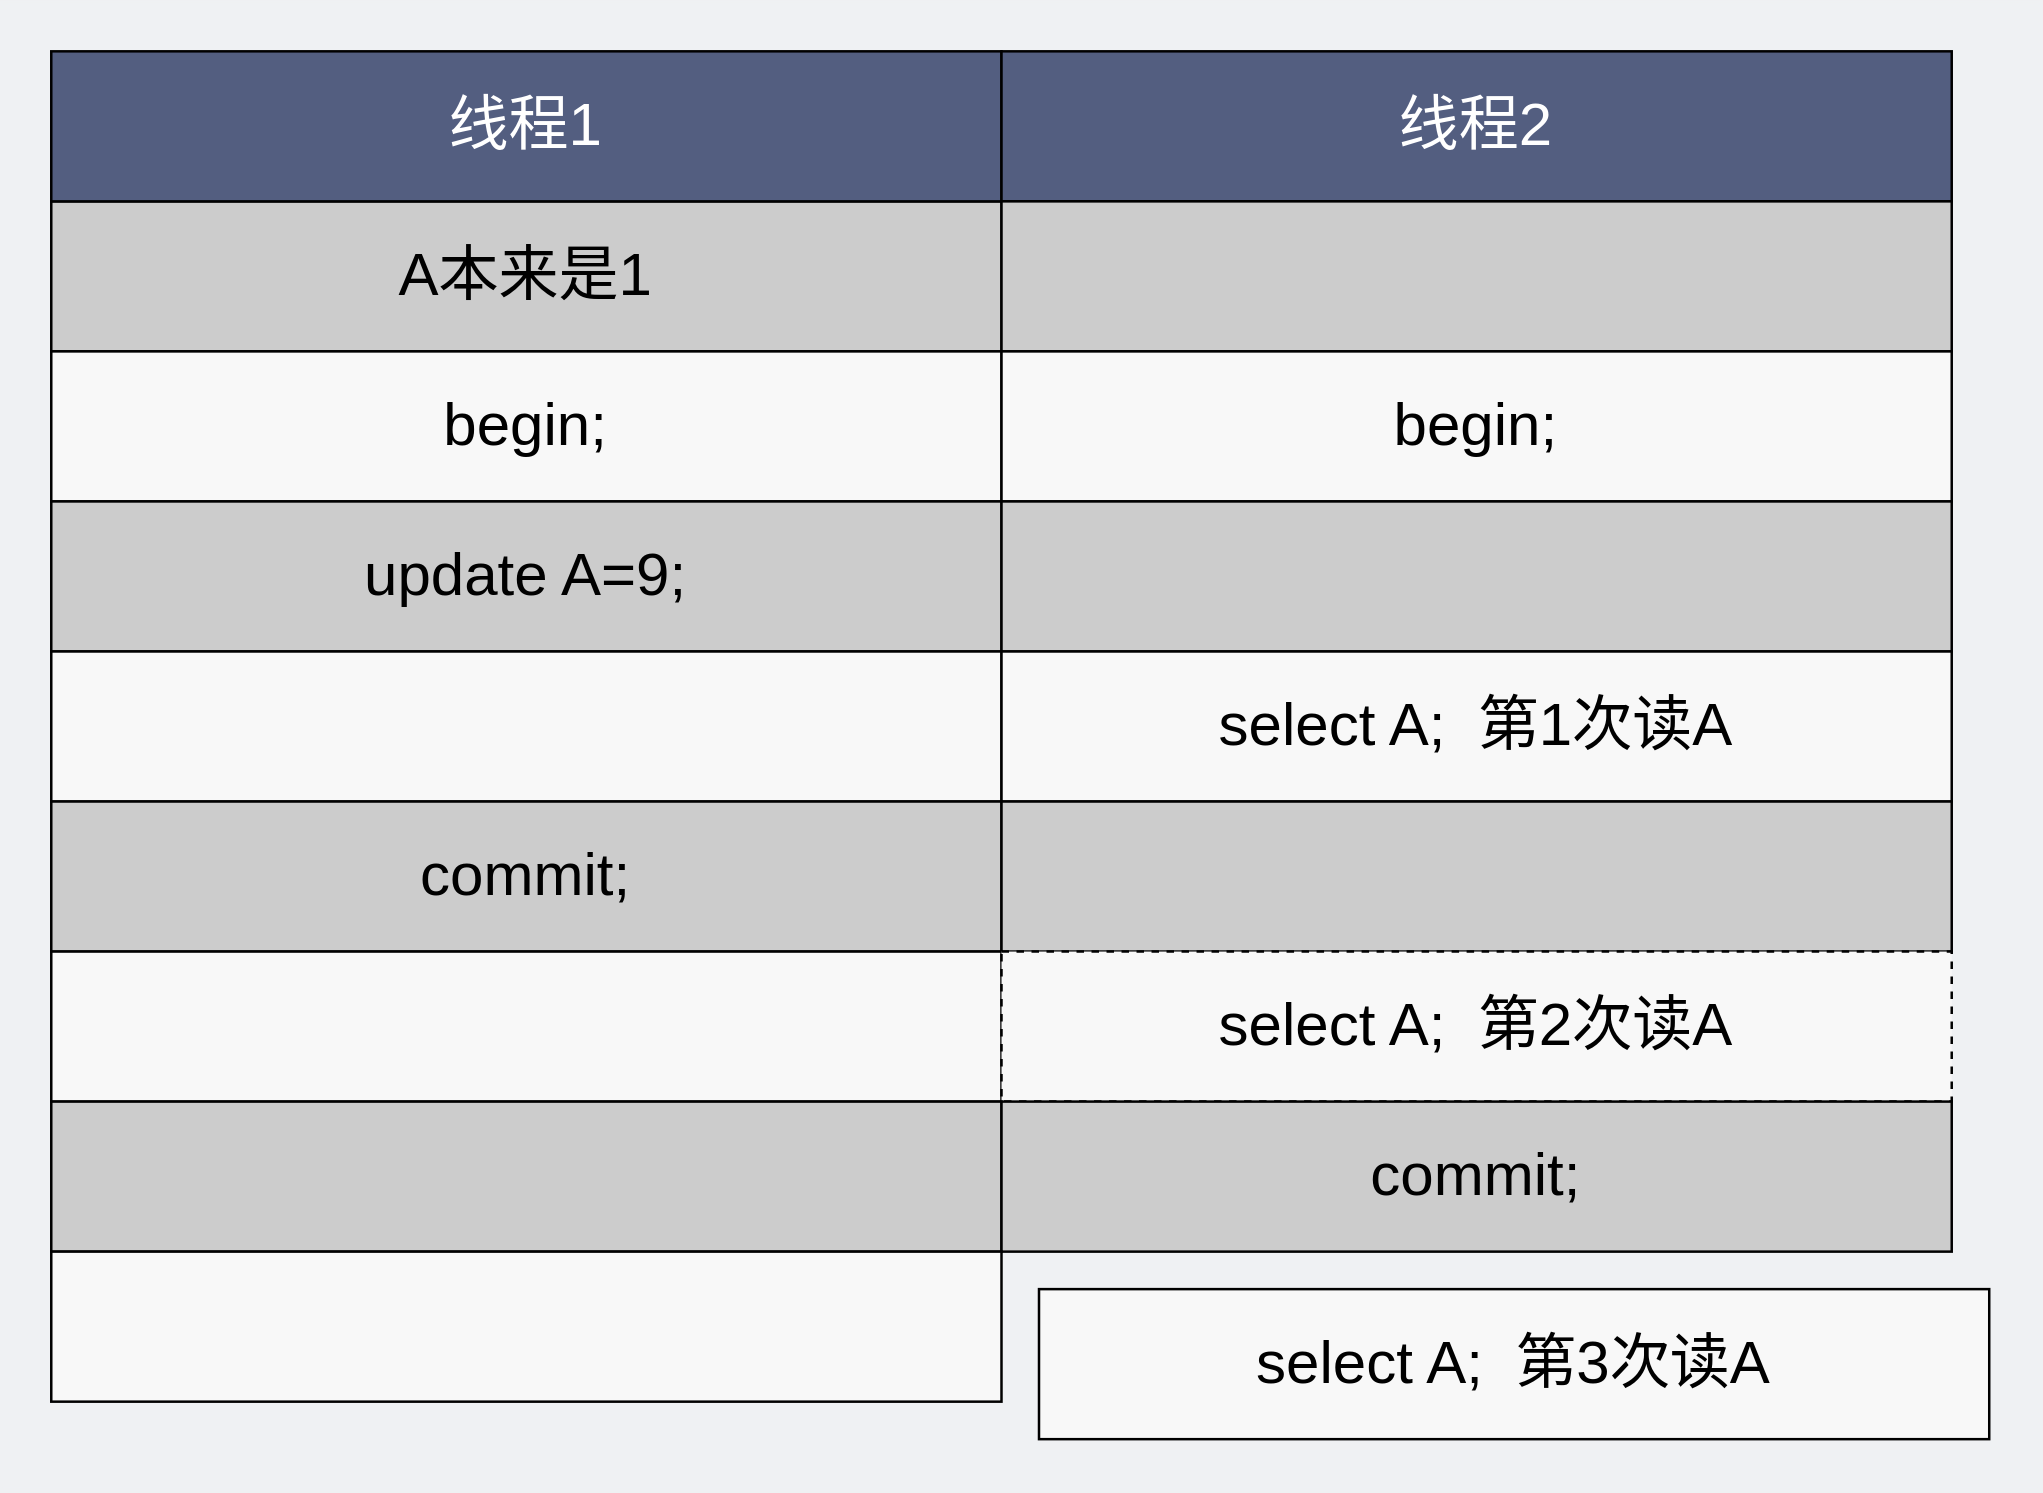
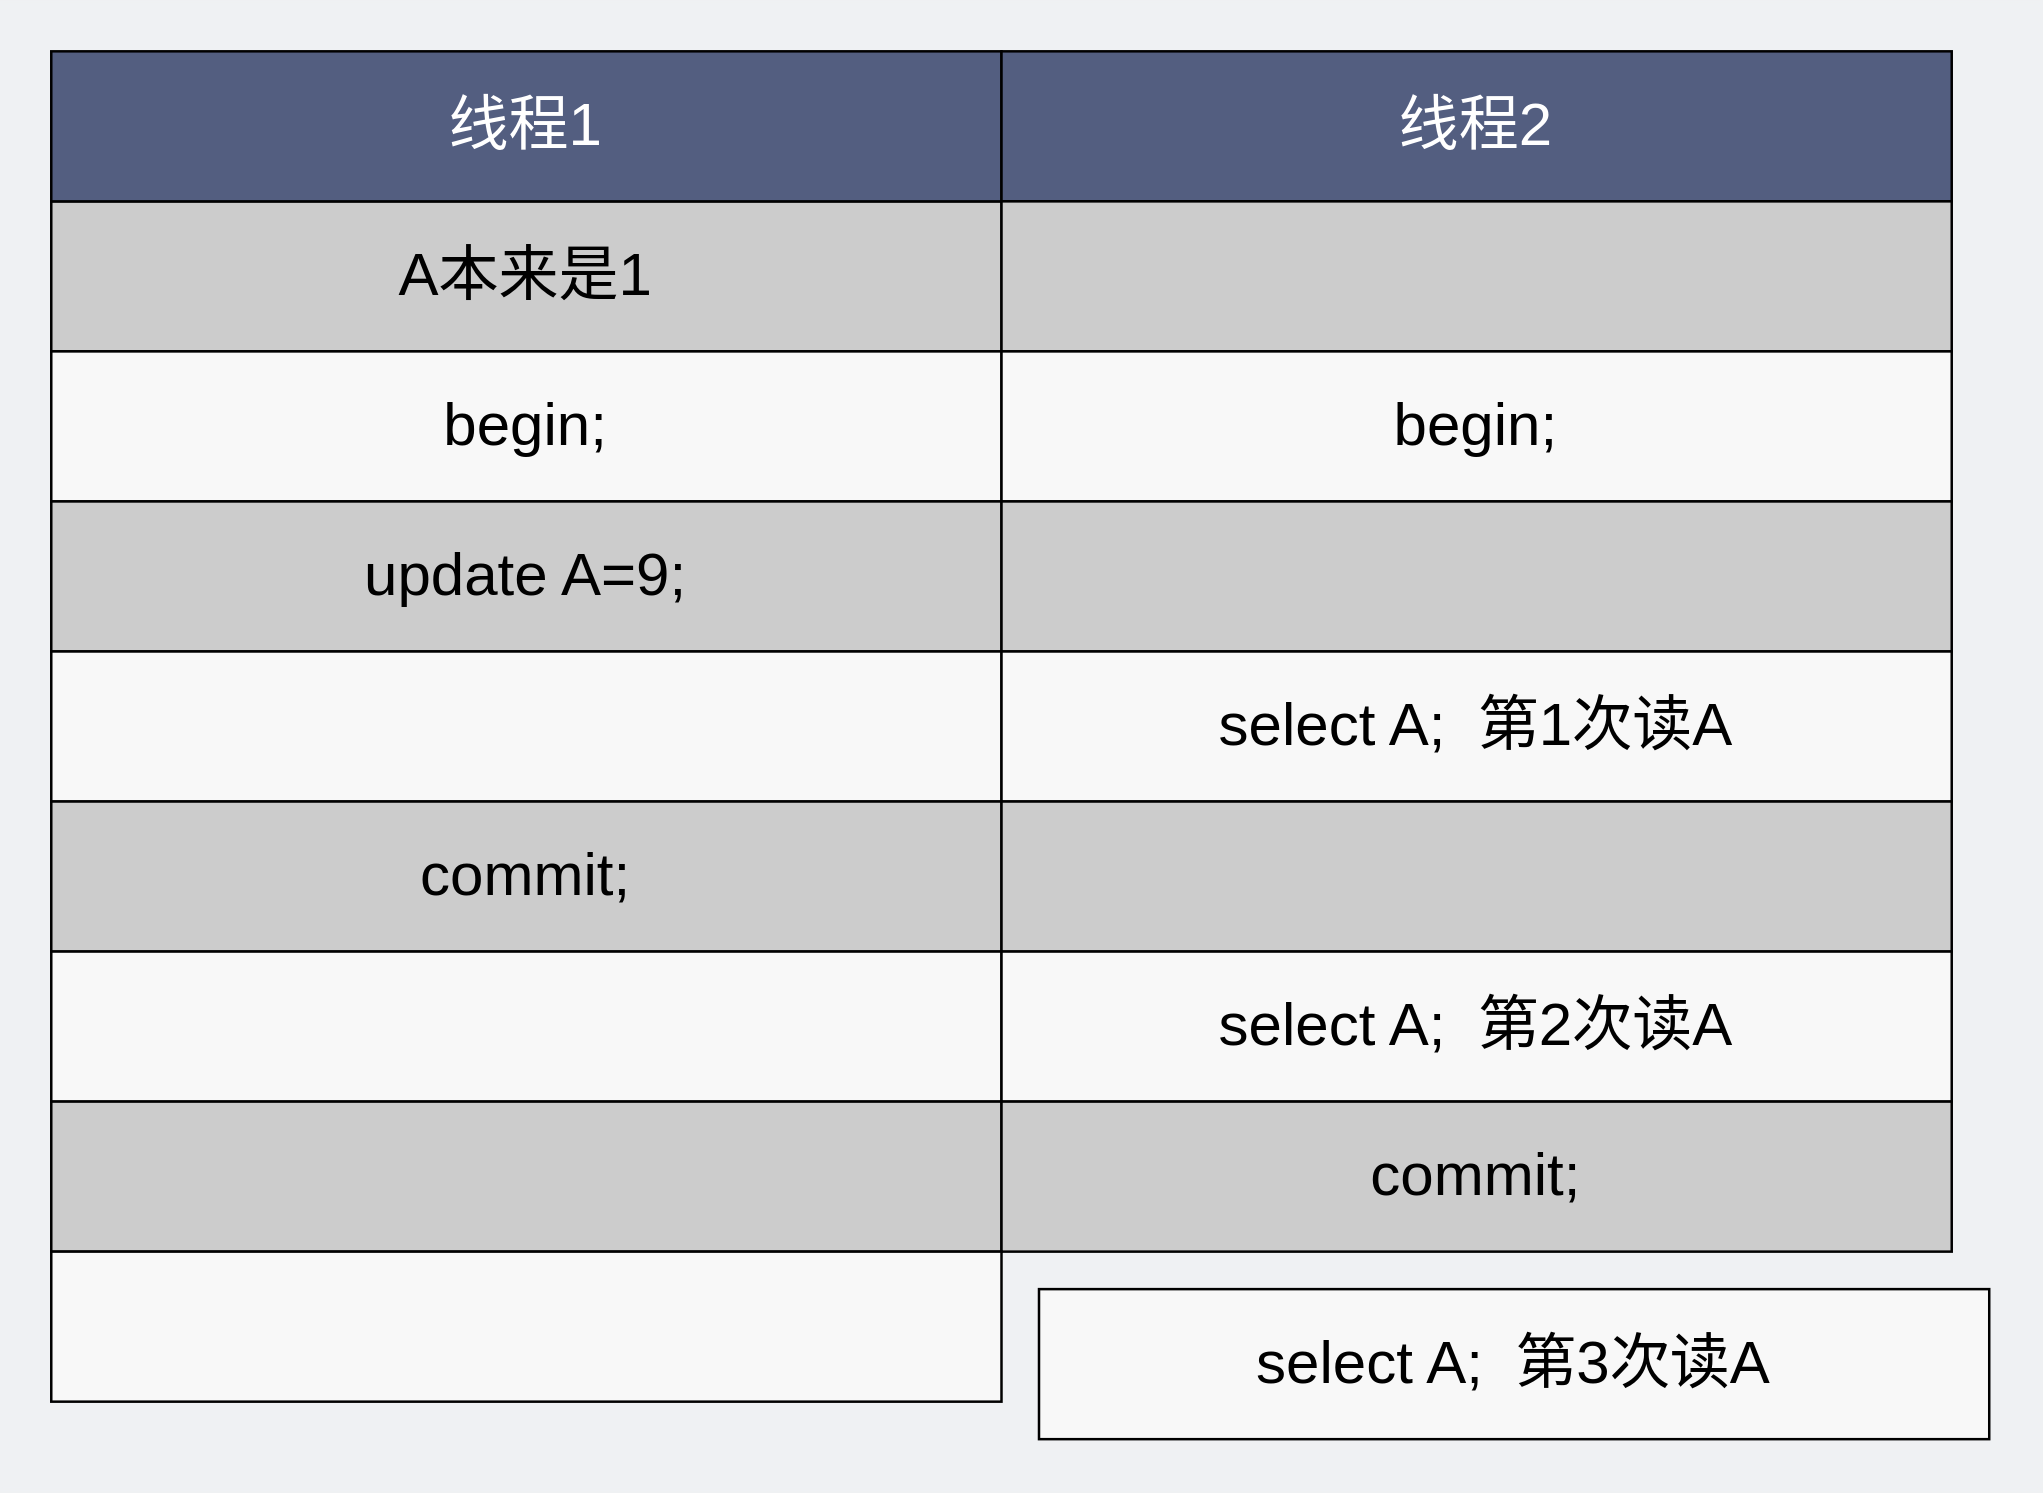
node "select A; 第2次读A": style dashed -> solid
